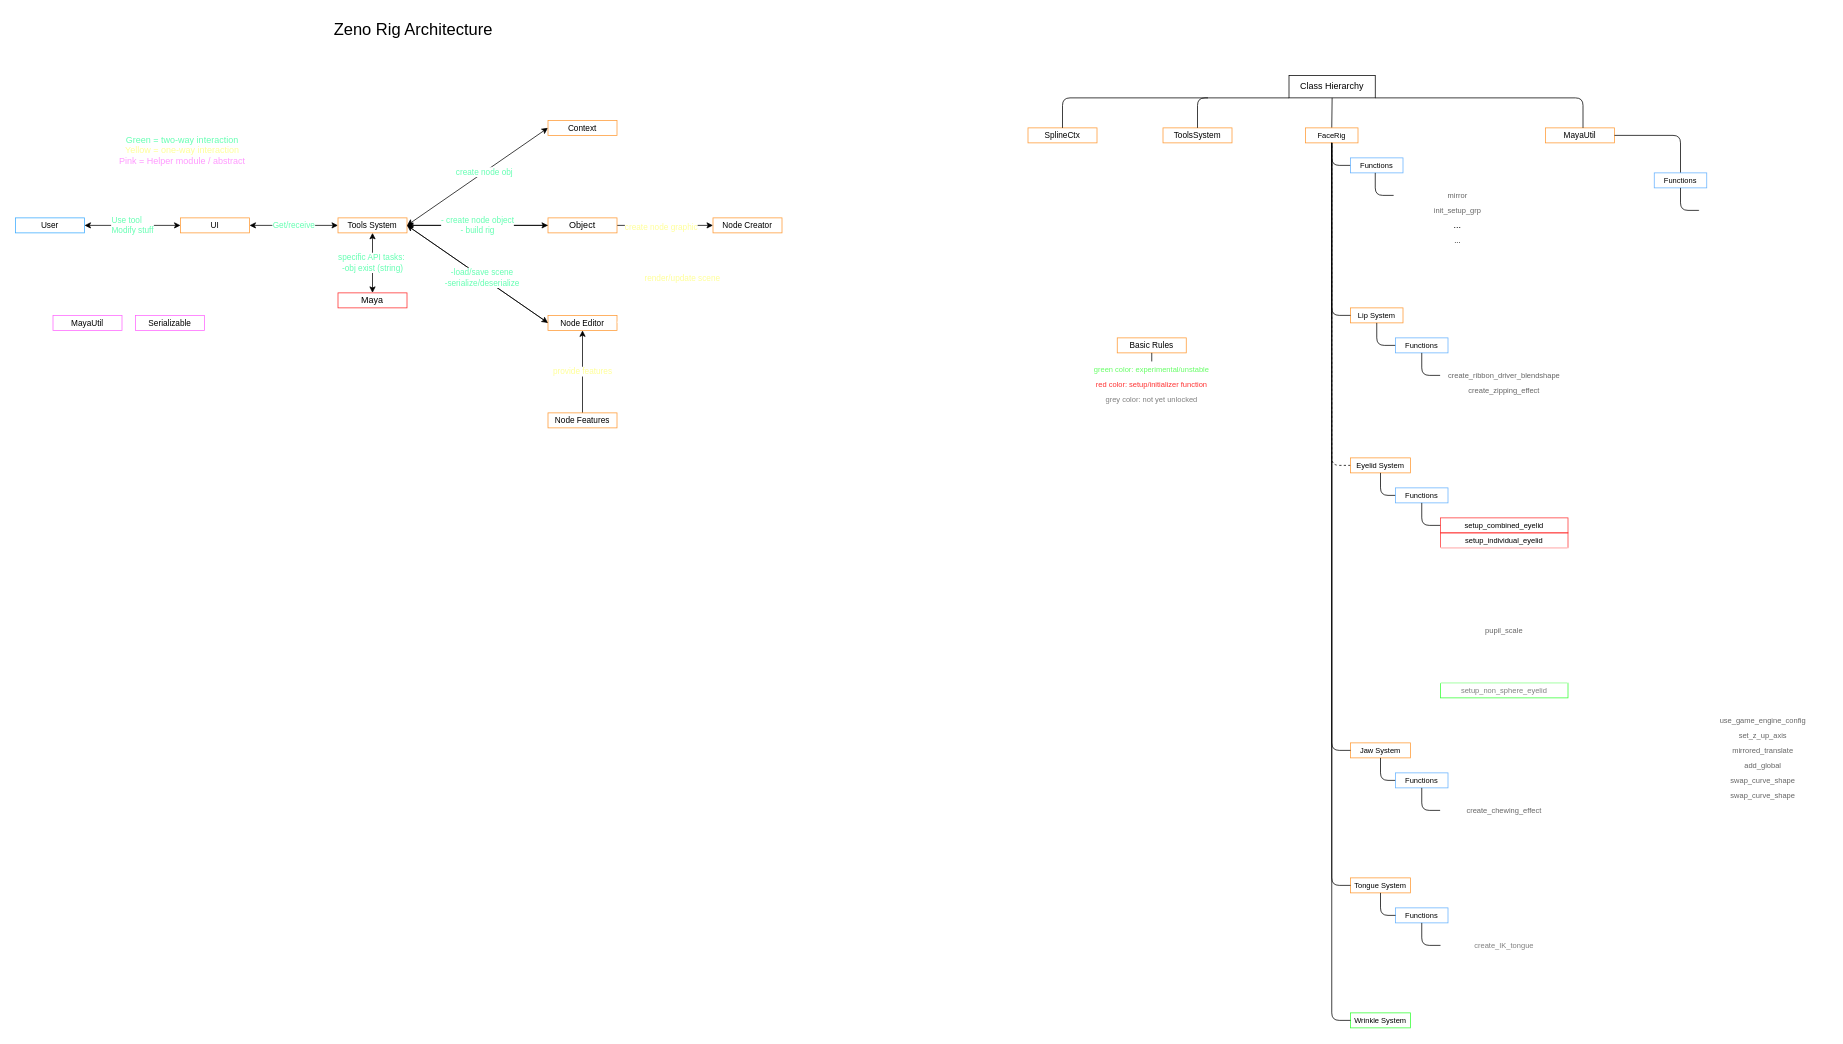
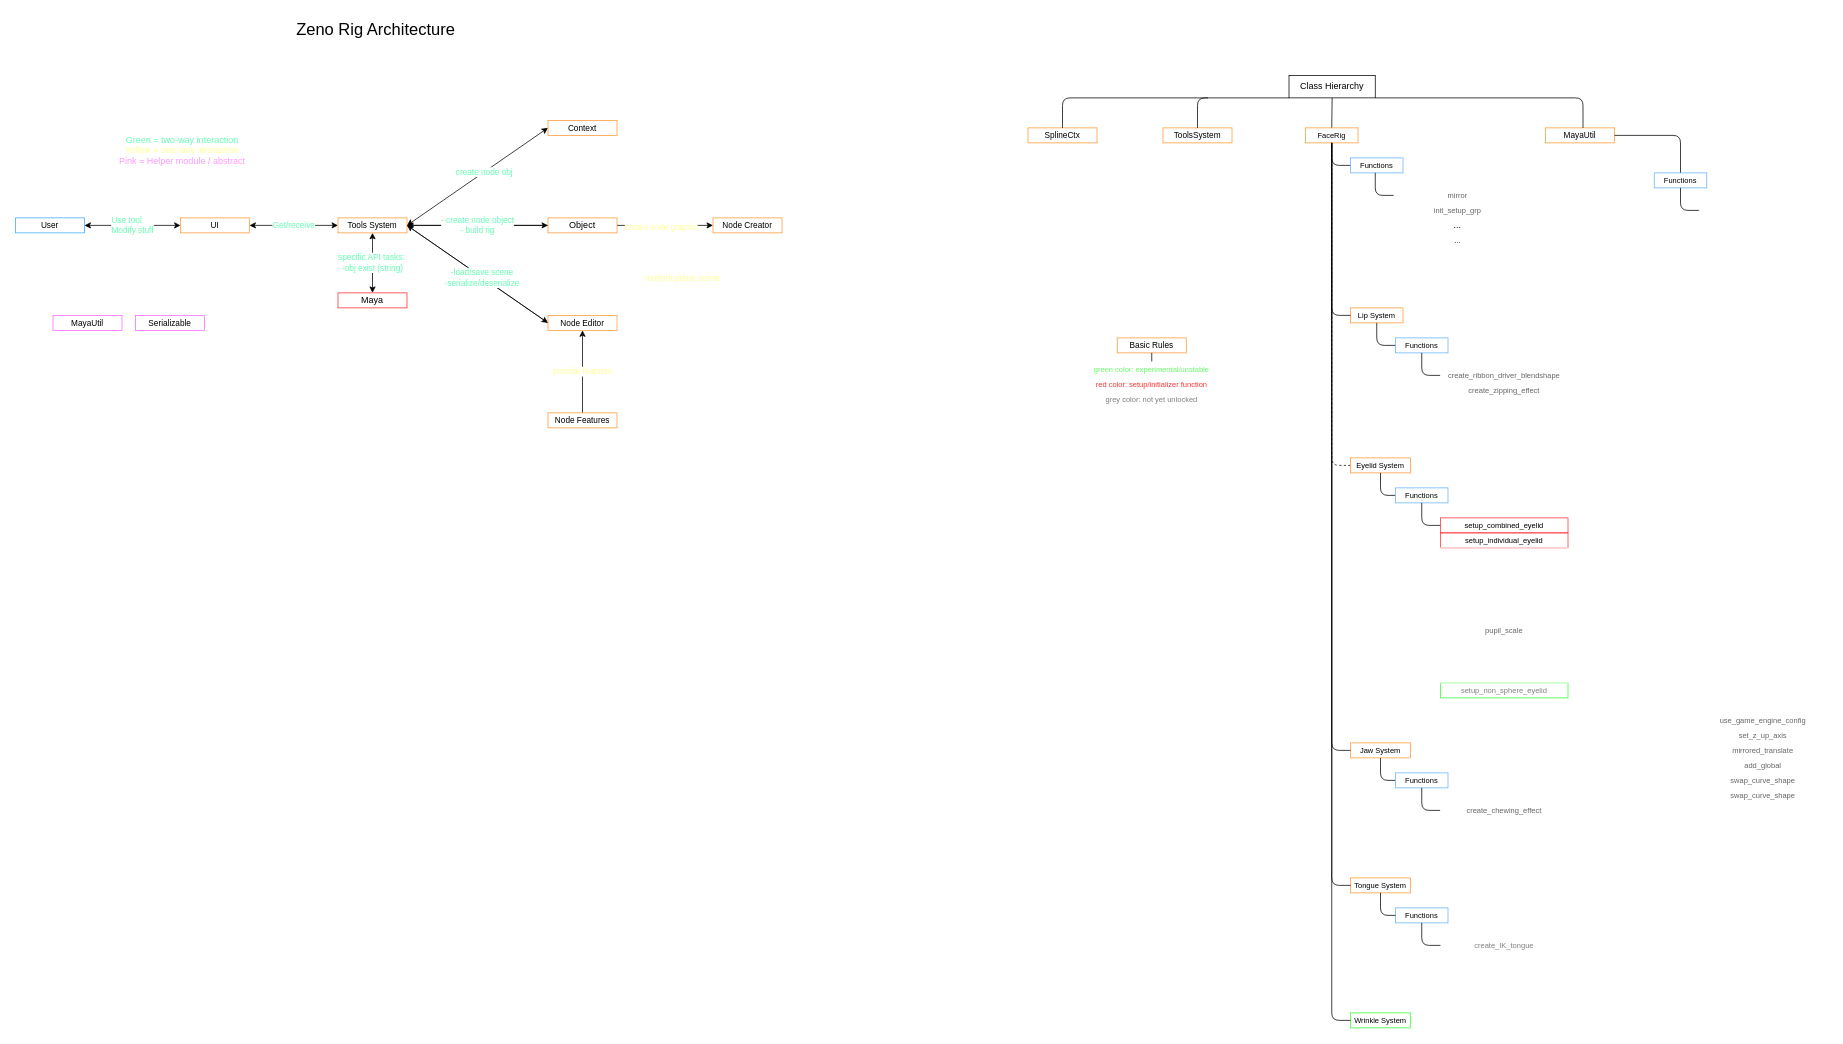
node "Zeno Rig Architecture": moved (413, 30) -> (375, 30)
